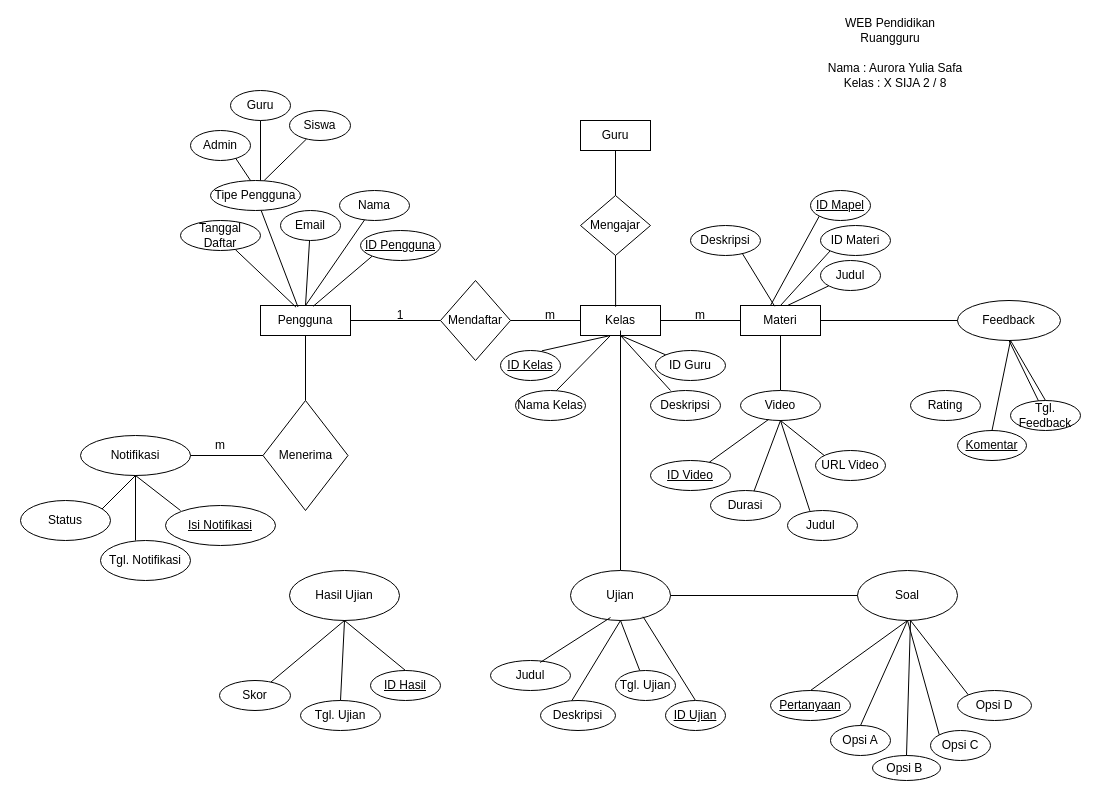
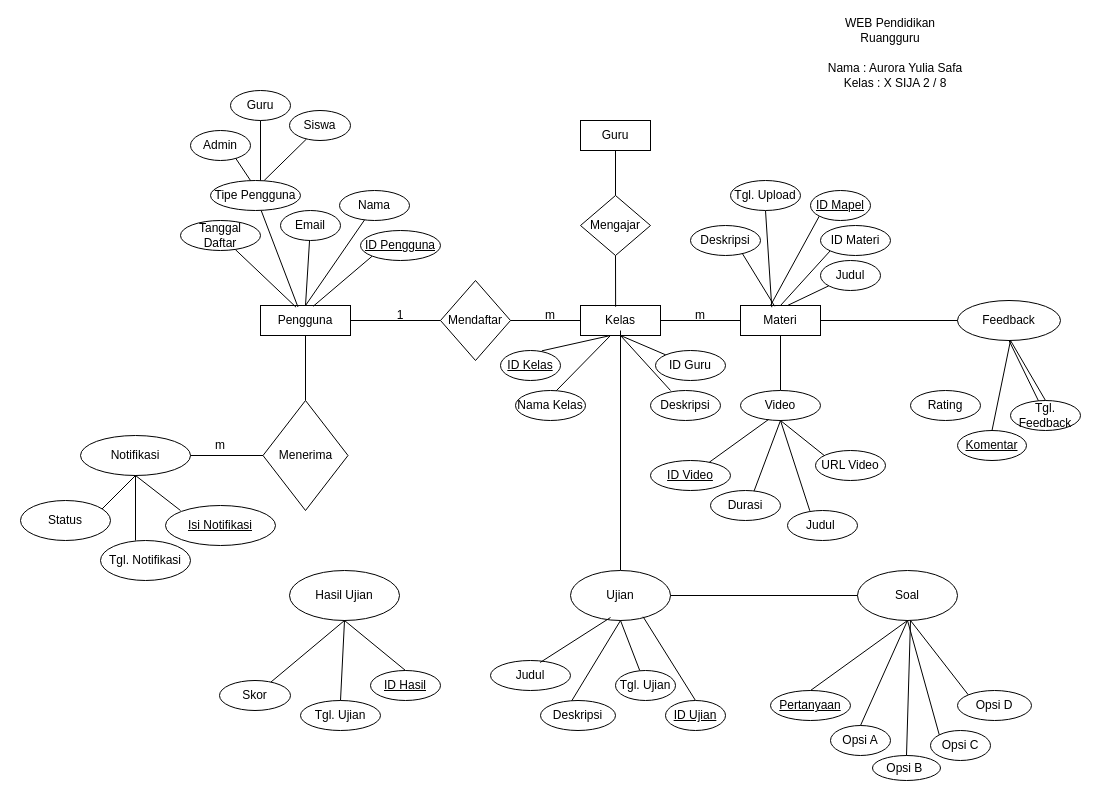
node "Tgl. Upload": added
edge "Tgl. Upload" -- "Materi": added
